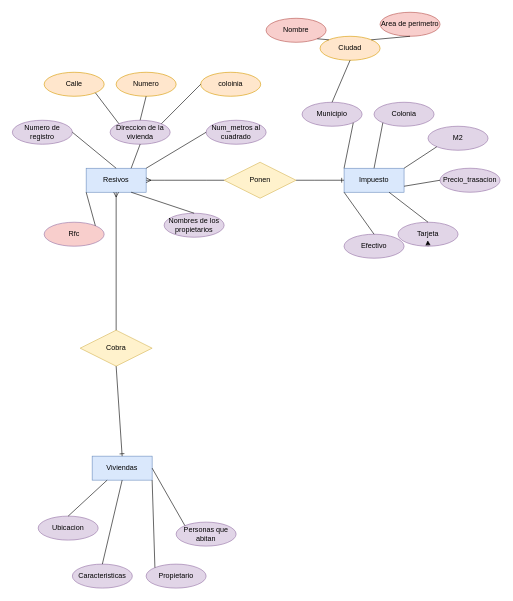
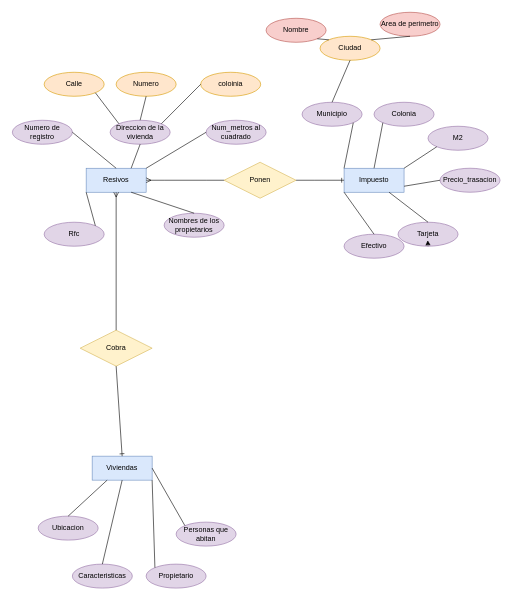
node "Rfc": fillcolor #f8cecc -> #e1d5e7
